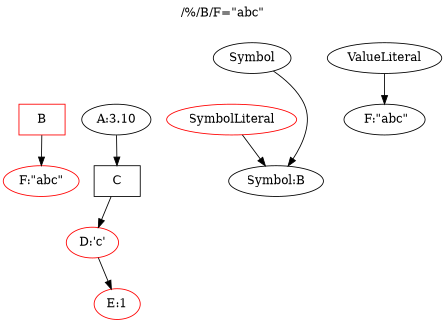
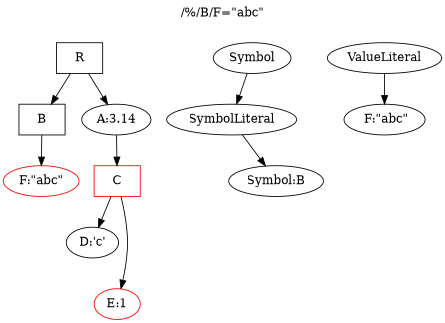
node "R": added
edge "Symbol" -> "Symbol:B": now "Symbol" -> "SymbolLiteral"
node "B": color red -> black
node "A:3.10": label "A:3.10" -> "A:3.14"
node "SymbolLiteral": color red -> black
node "C": color black -> red
node "D:'c'": color red -> black
edge "D:'c'" -> "E:1": now "C" -> "E:1"
